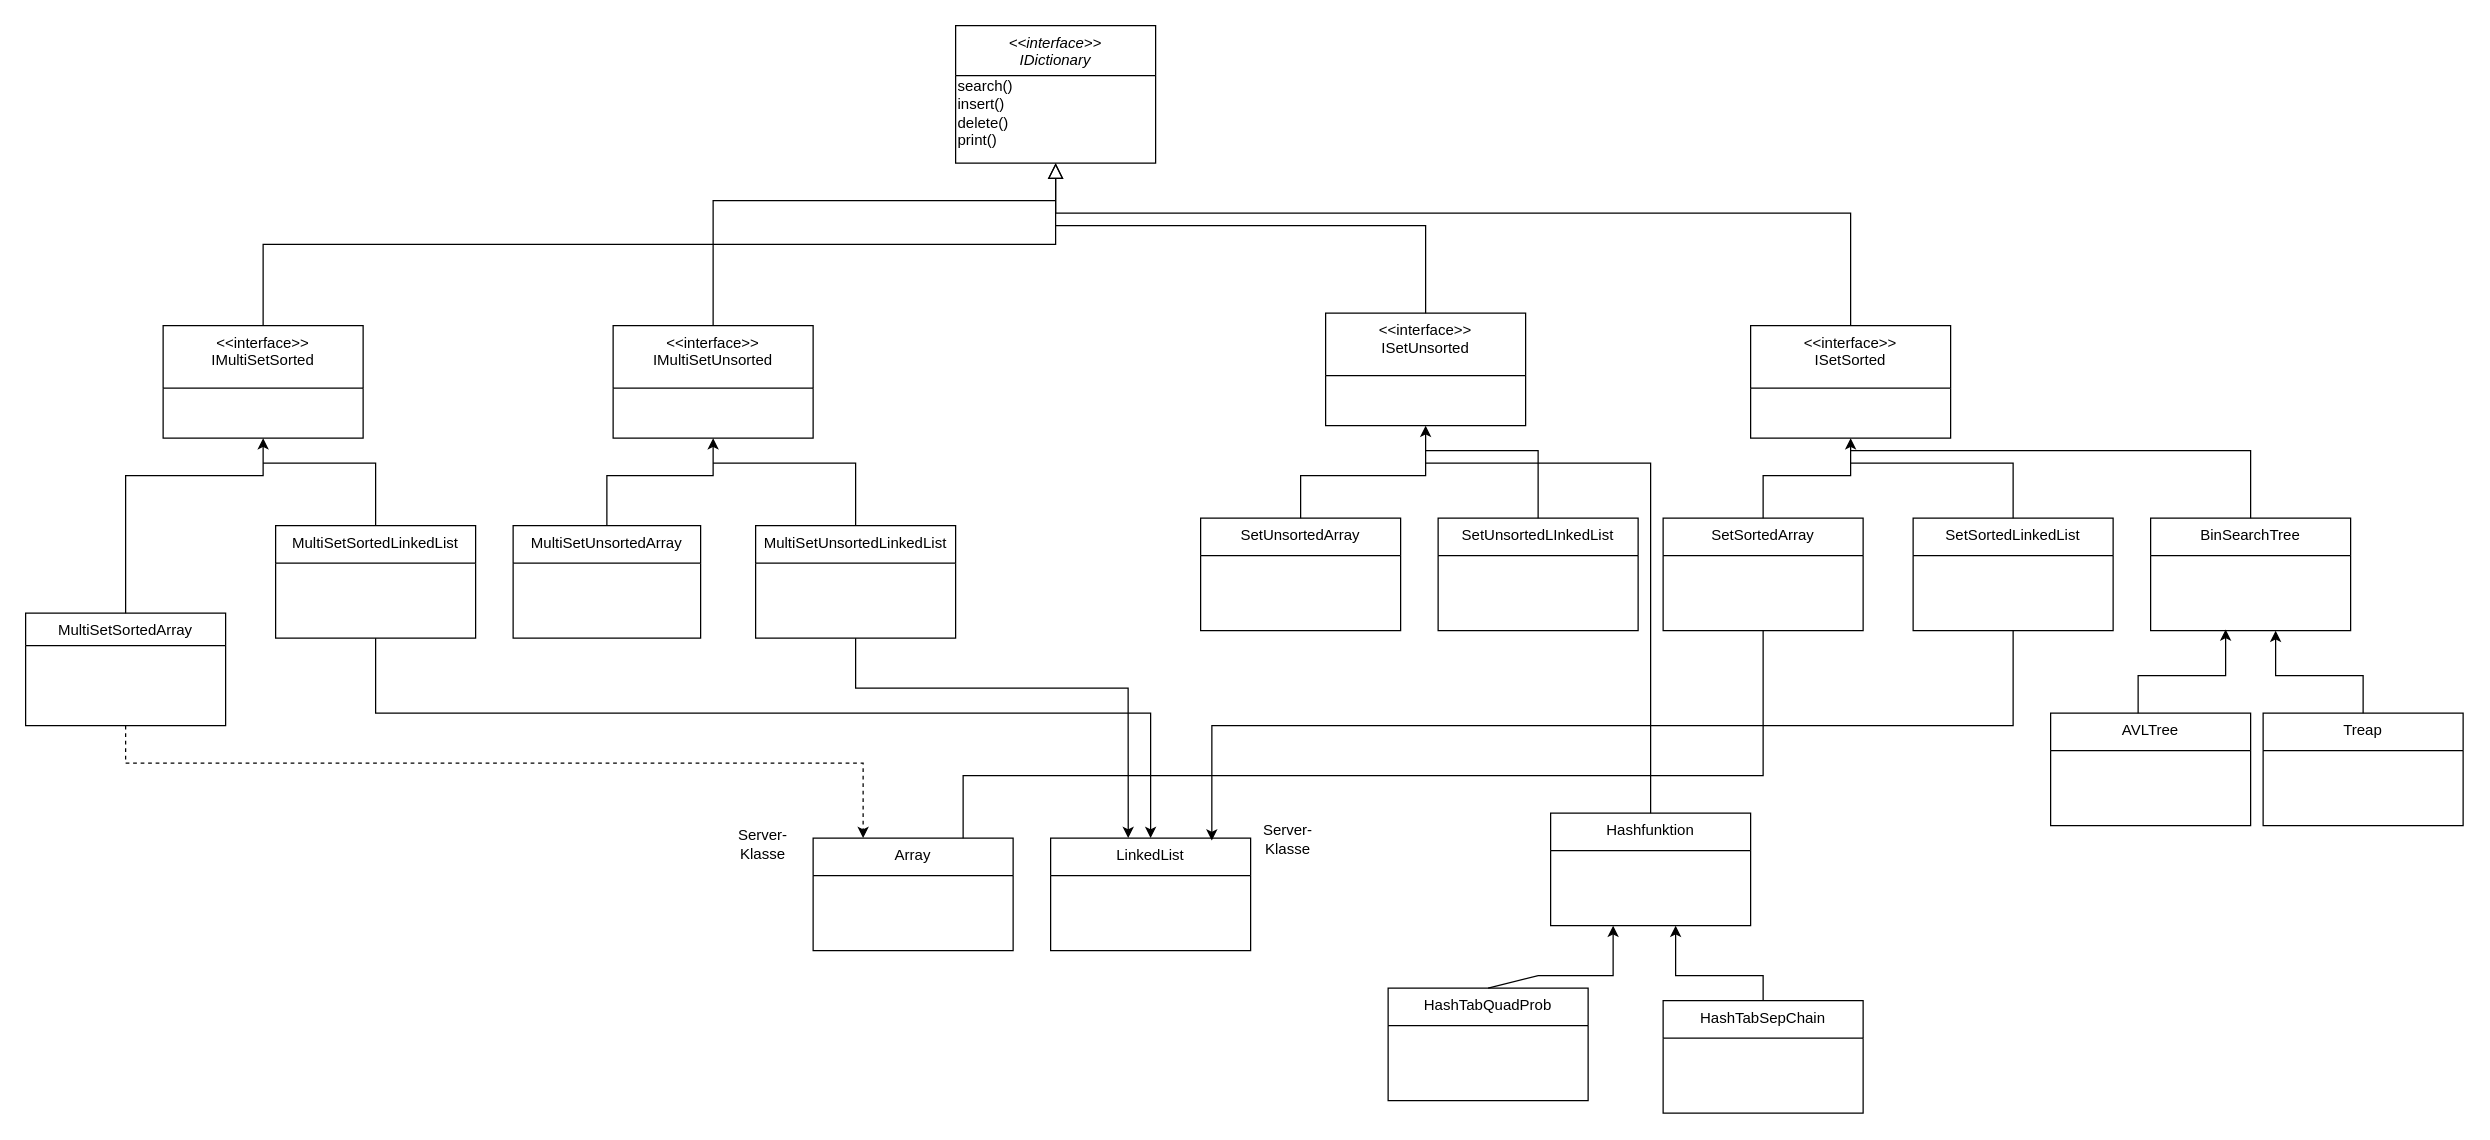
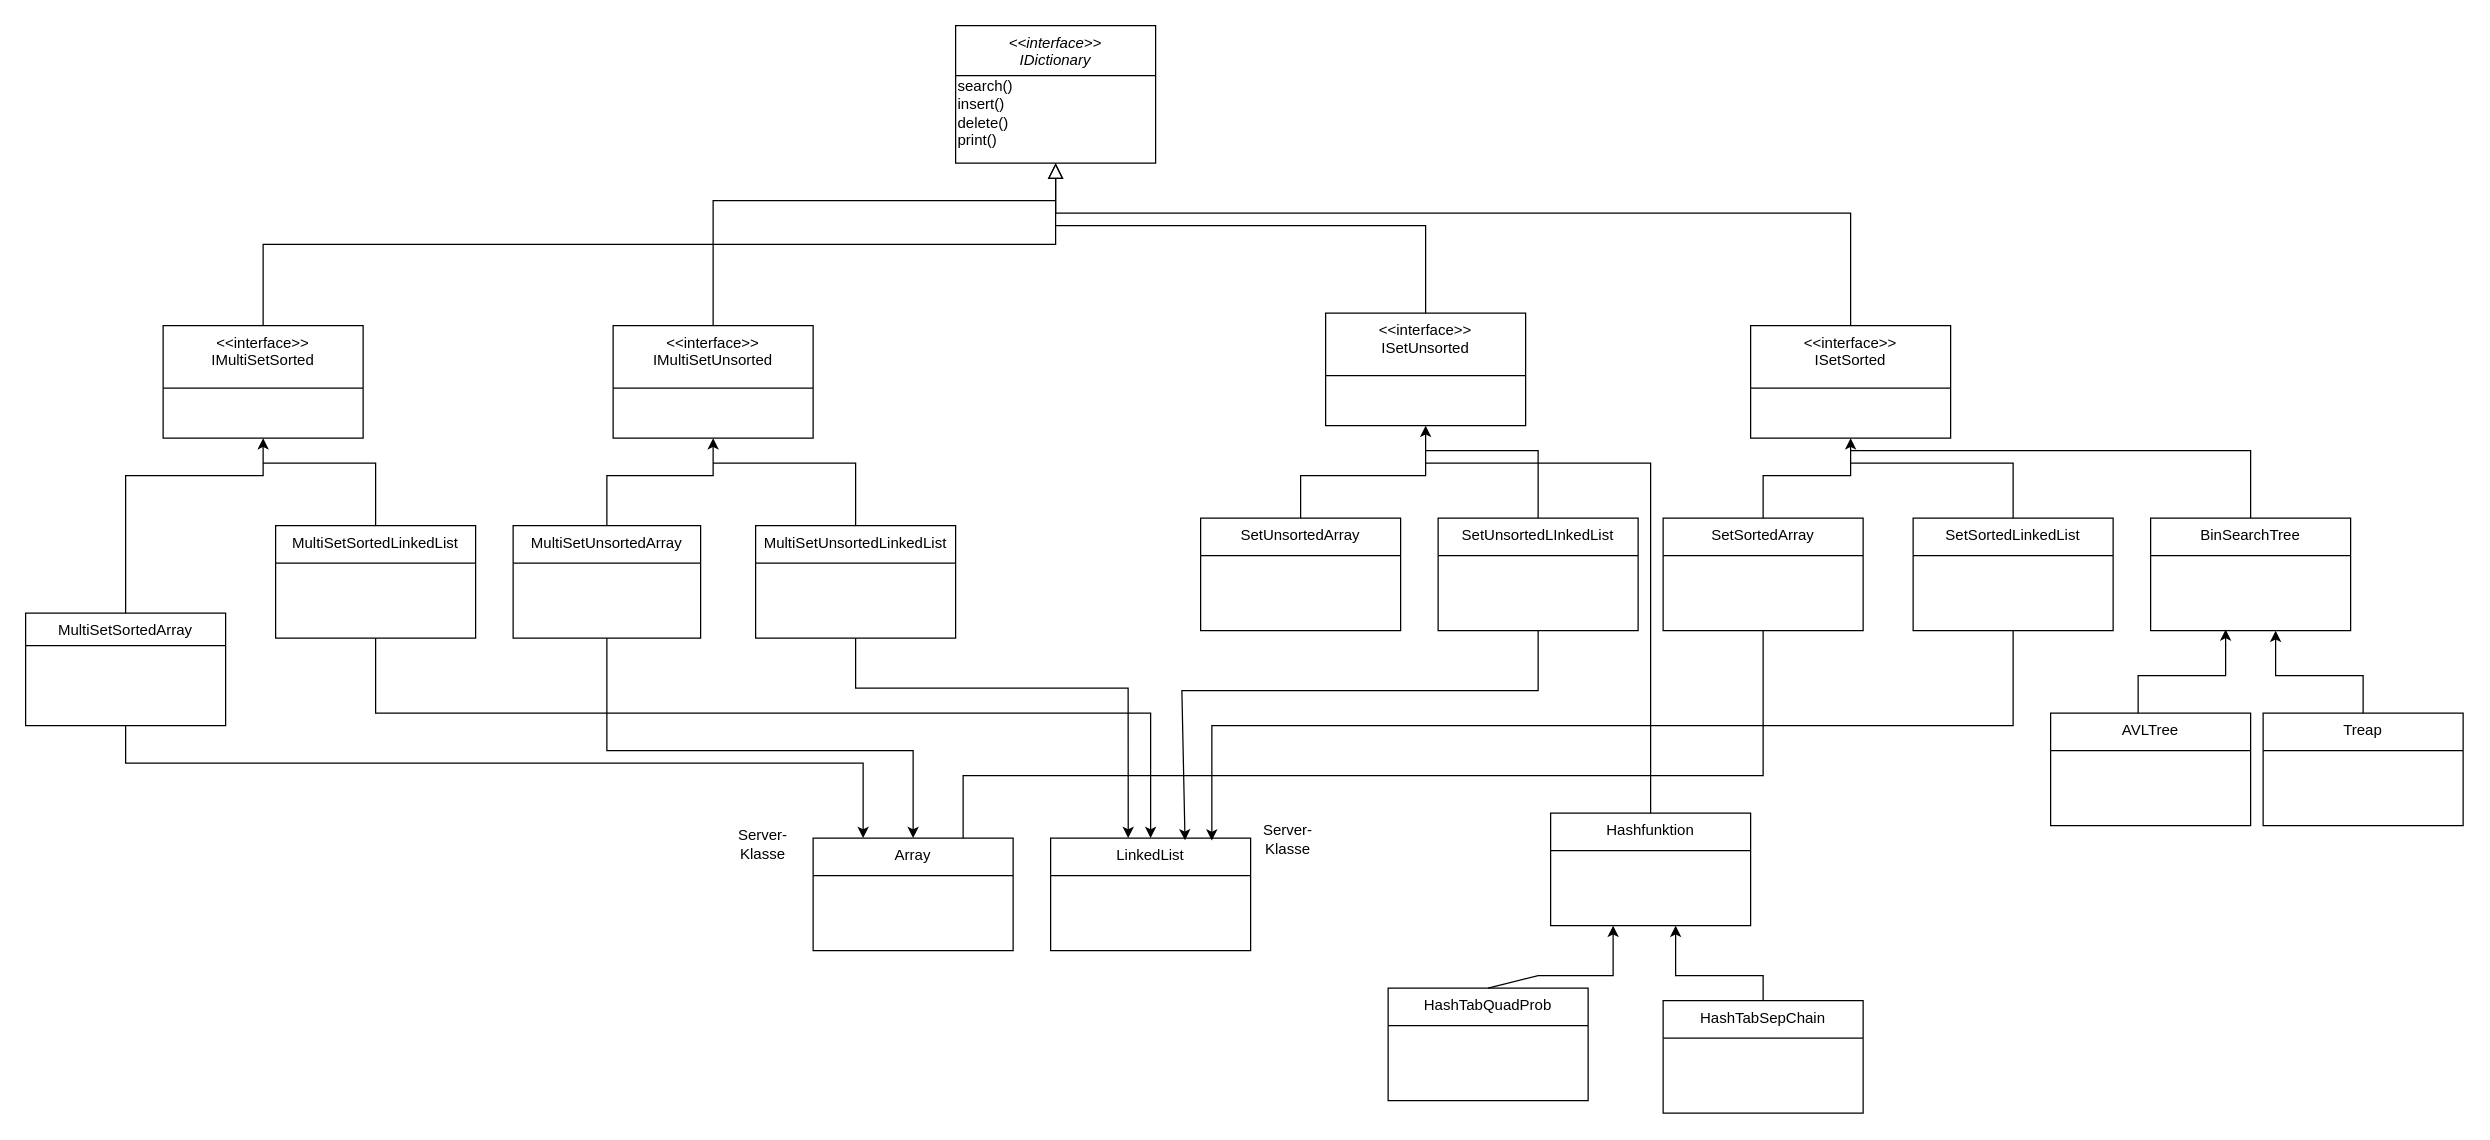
edge "SetUnsortedLInkedList" -> "LinkedList": added
edge "MultiSetUnsortedArray" -> "Array": added
edge "MultiSetSortedArray" -> "Array": style dashed -> solid
